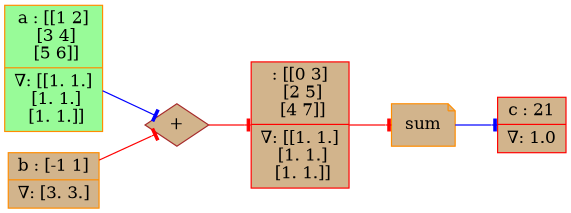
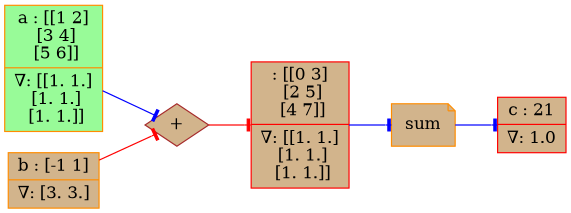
edge ": [[0 3]" -> "sum": color red -> blue
